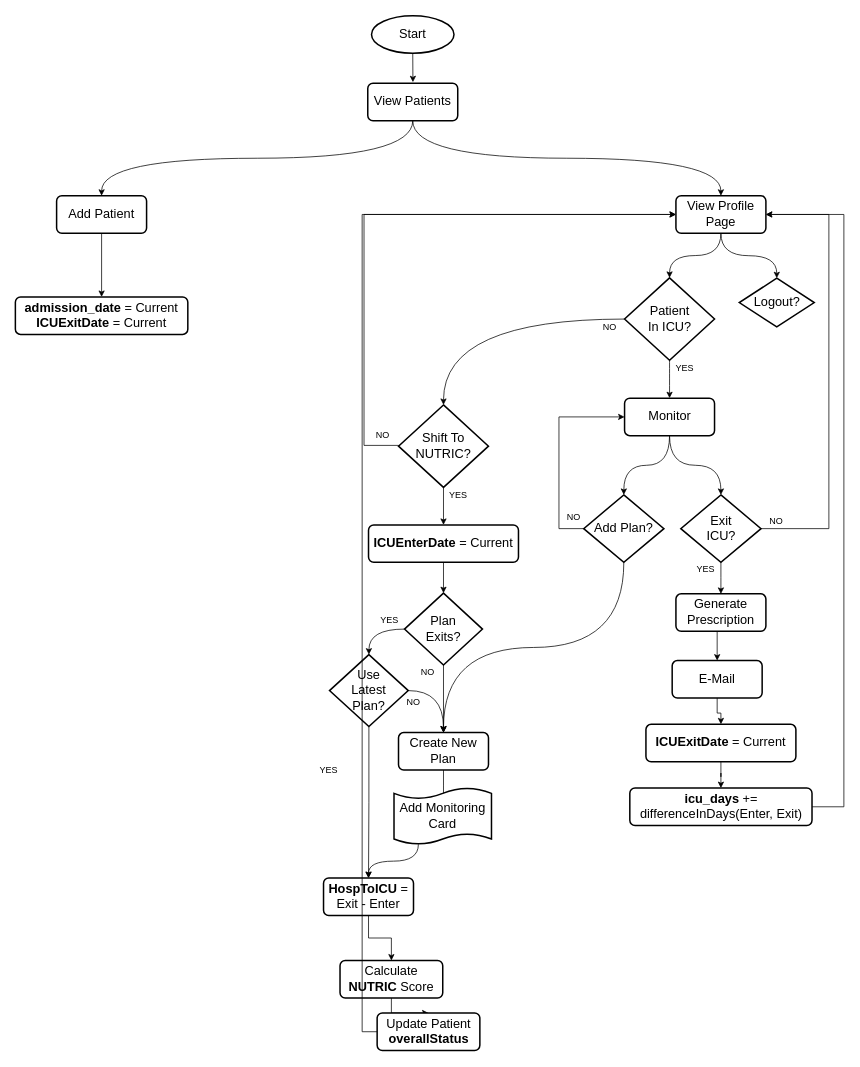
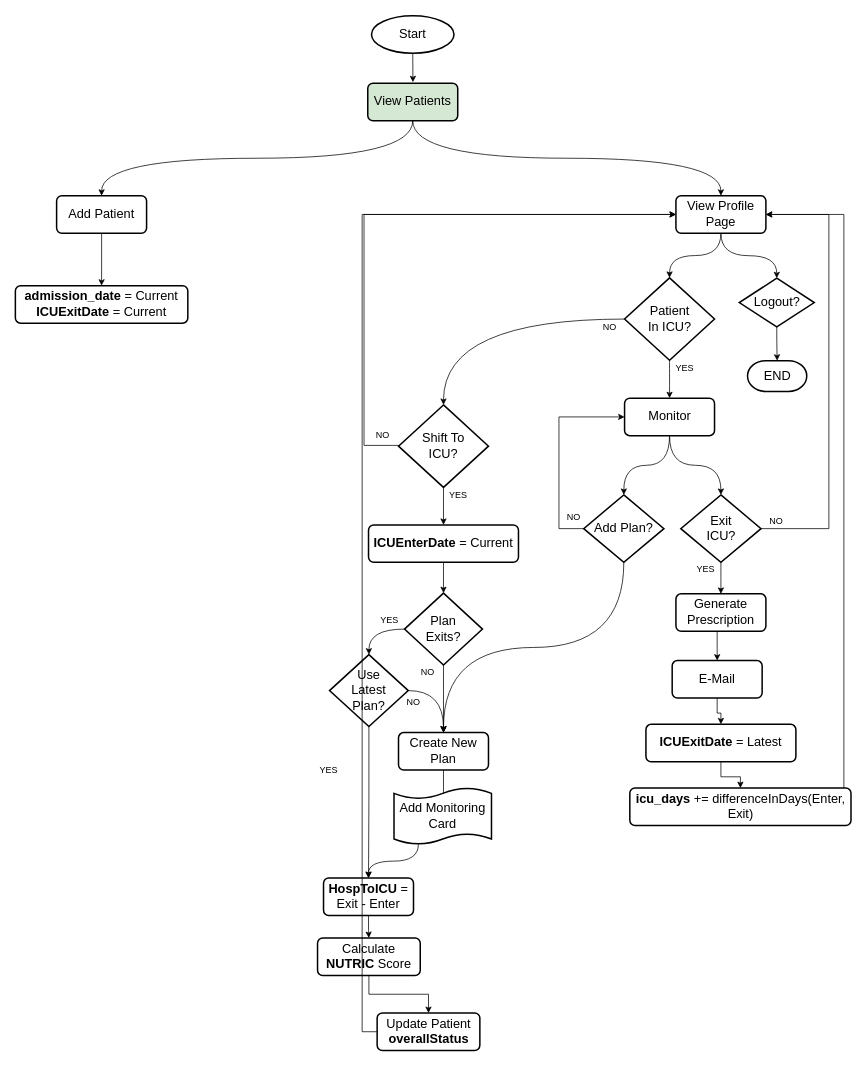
node "View Patients": fillcolor #ffffff -> #d5e8d4
node "admission_date = Current ICUExitDate = Current": moved (102, 315) -> (102, 304)
edge "Logout?" -> "END": added
node "END": added
node "Shift To NUTRIC?": label "Shift To NUTRIC?" -> "Shift To ICU?"
node "ICUExitDate = Current": label "ICUExitDate = Current" -> "ICUExitDate = Latest"
node "icu_days += differenceInDays(Enter, Exit)": size 182x38 -> 221x38
node "Calculate NUTRIC Score": moved (392, 979) -> (369, 957)
